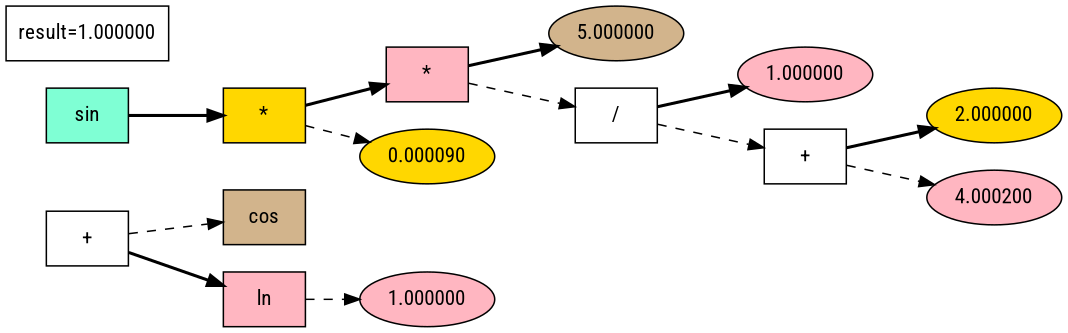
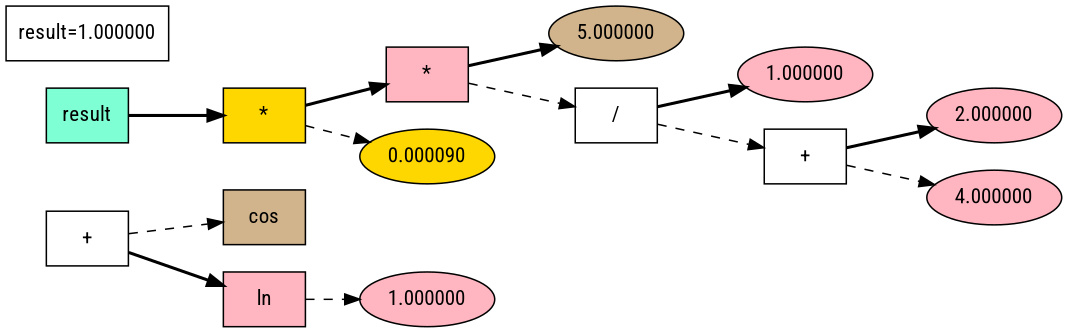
node "sin": label "sin" -> "result"
node "2.000000": fillcolor gold -> lightpink
node "4.000200": label "4.000200" -> "4.000000"
